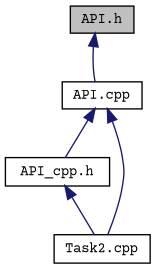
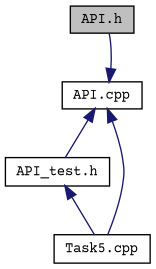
edge "API.cpp" -> "API.h": reversed
node "API_cpp.h": label "API_cpp.h" -> "API_test.h"
node "Task2.cpp": label "Task2.cpp" -> "Task5.cpp"
